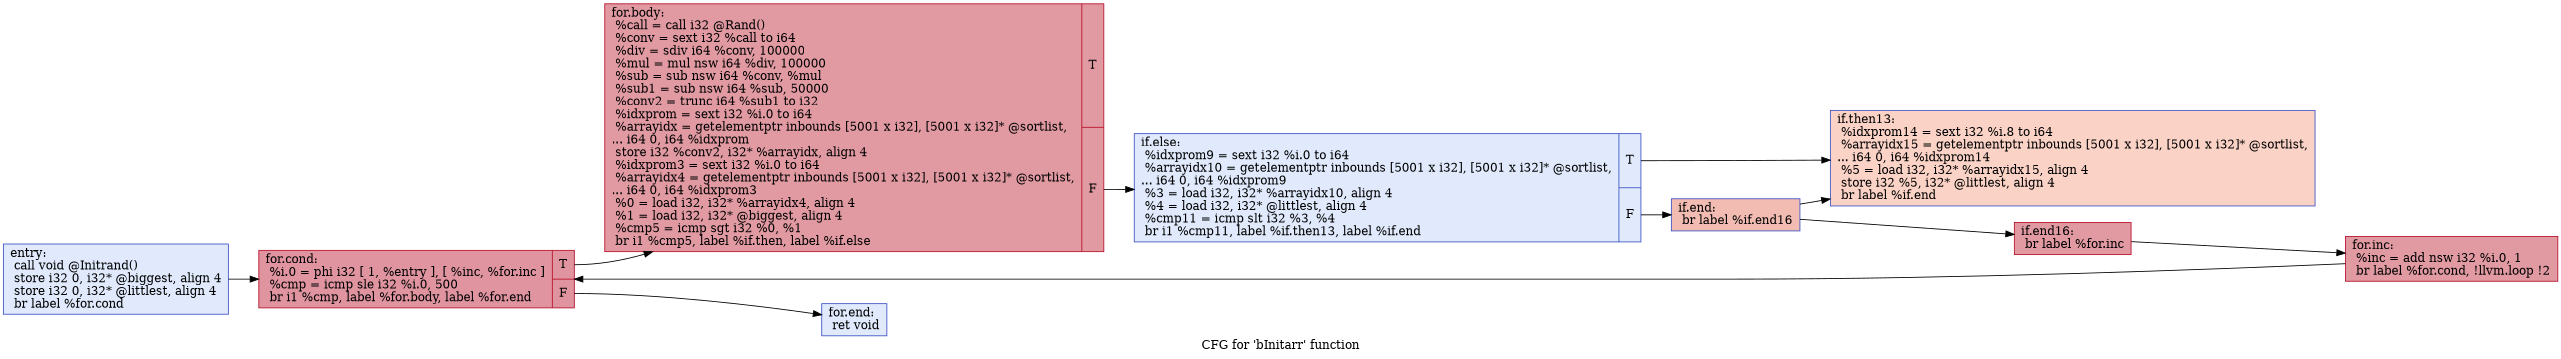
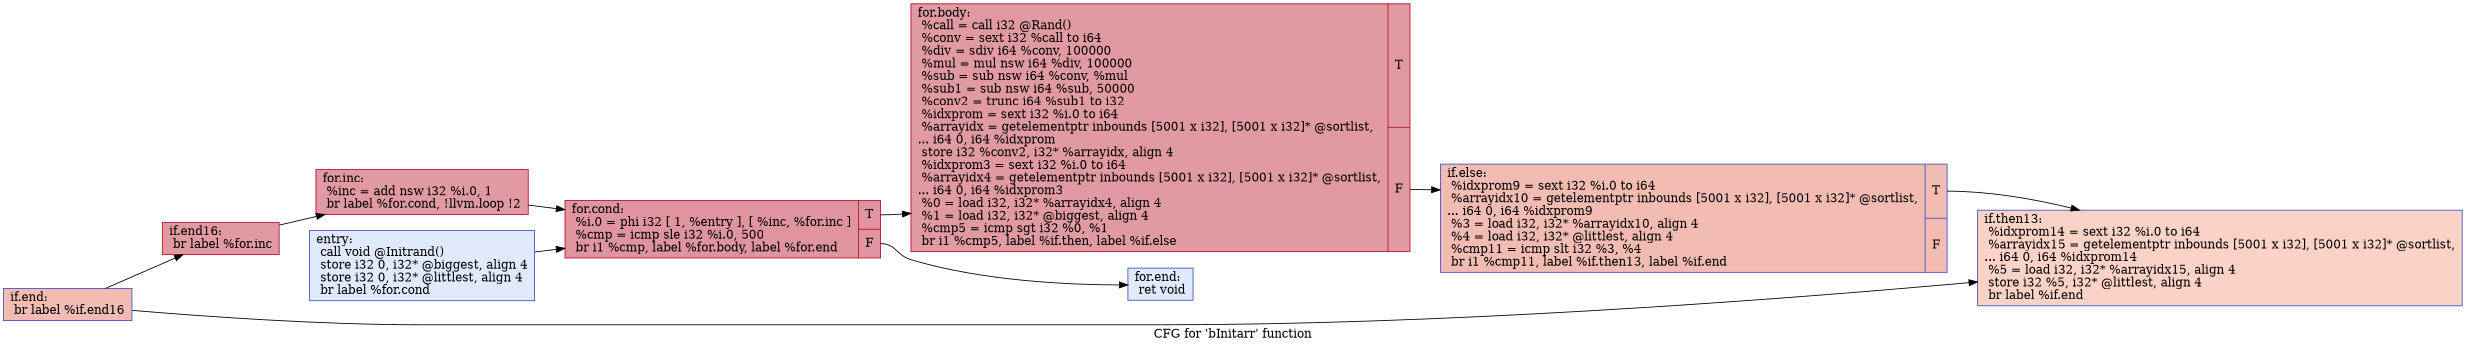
node "if.then13:": text "%idxprom14 = sext i32 %i.8 to i64" -> "%idxprom14 = sext i32 %i.0 to i64"
node "if.else:": fillcolor #b9d0f970 -> #e1675170
edge "if.else:" -> "if.end:": removed
